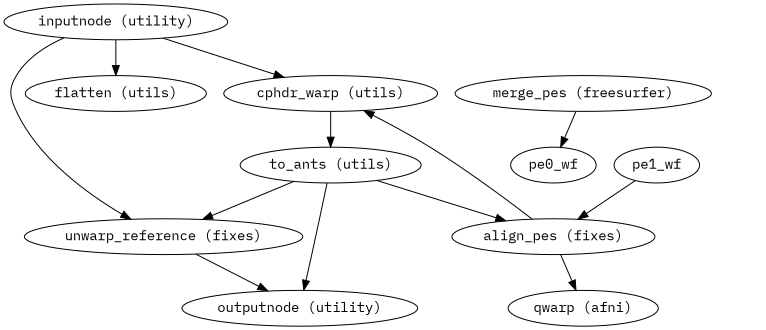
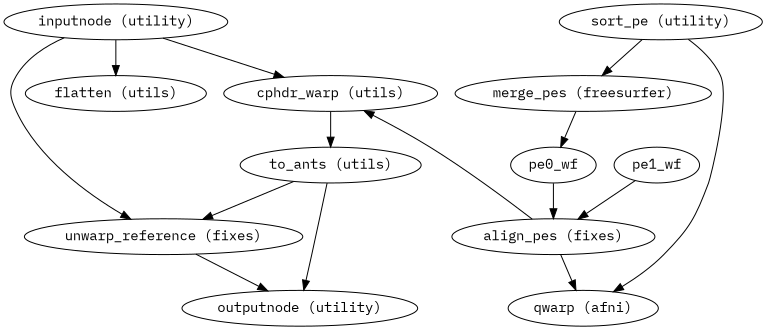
node "sort_pe (utility)": added
edge "to_ants (utils)" -> "align_pes (fixes)": now "pe0_wf" -> "align_pes (fixes)"
